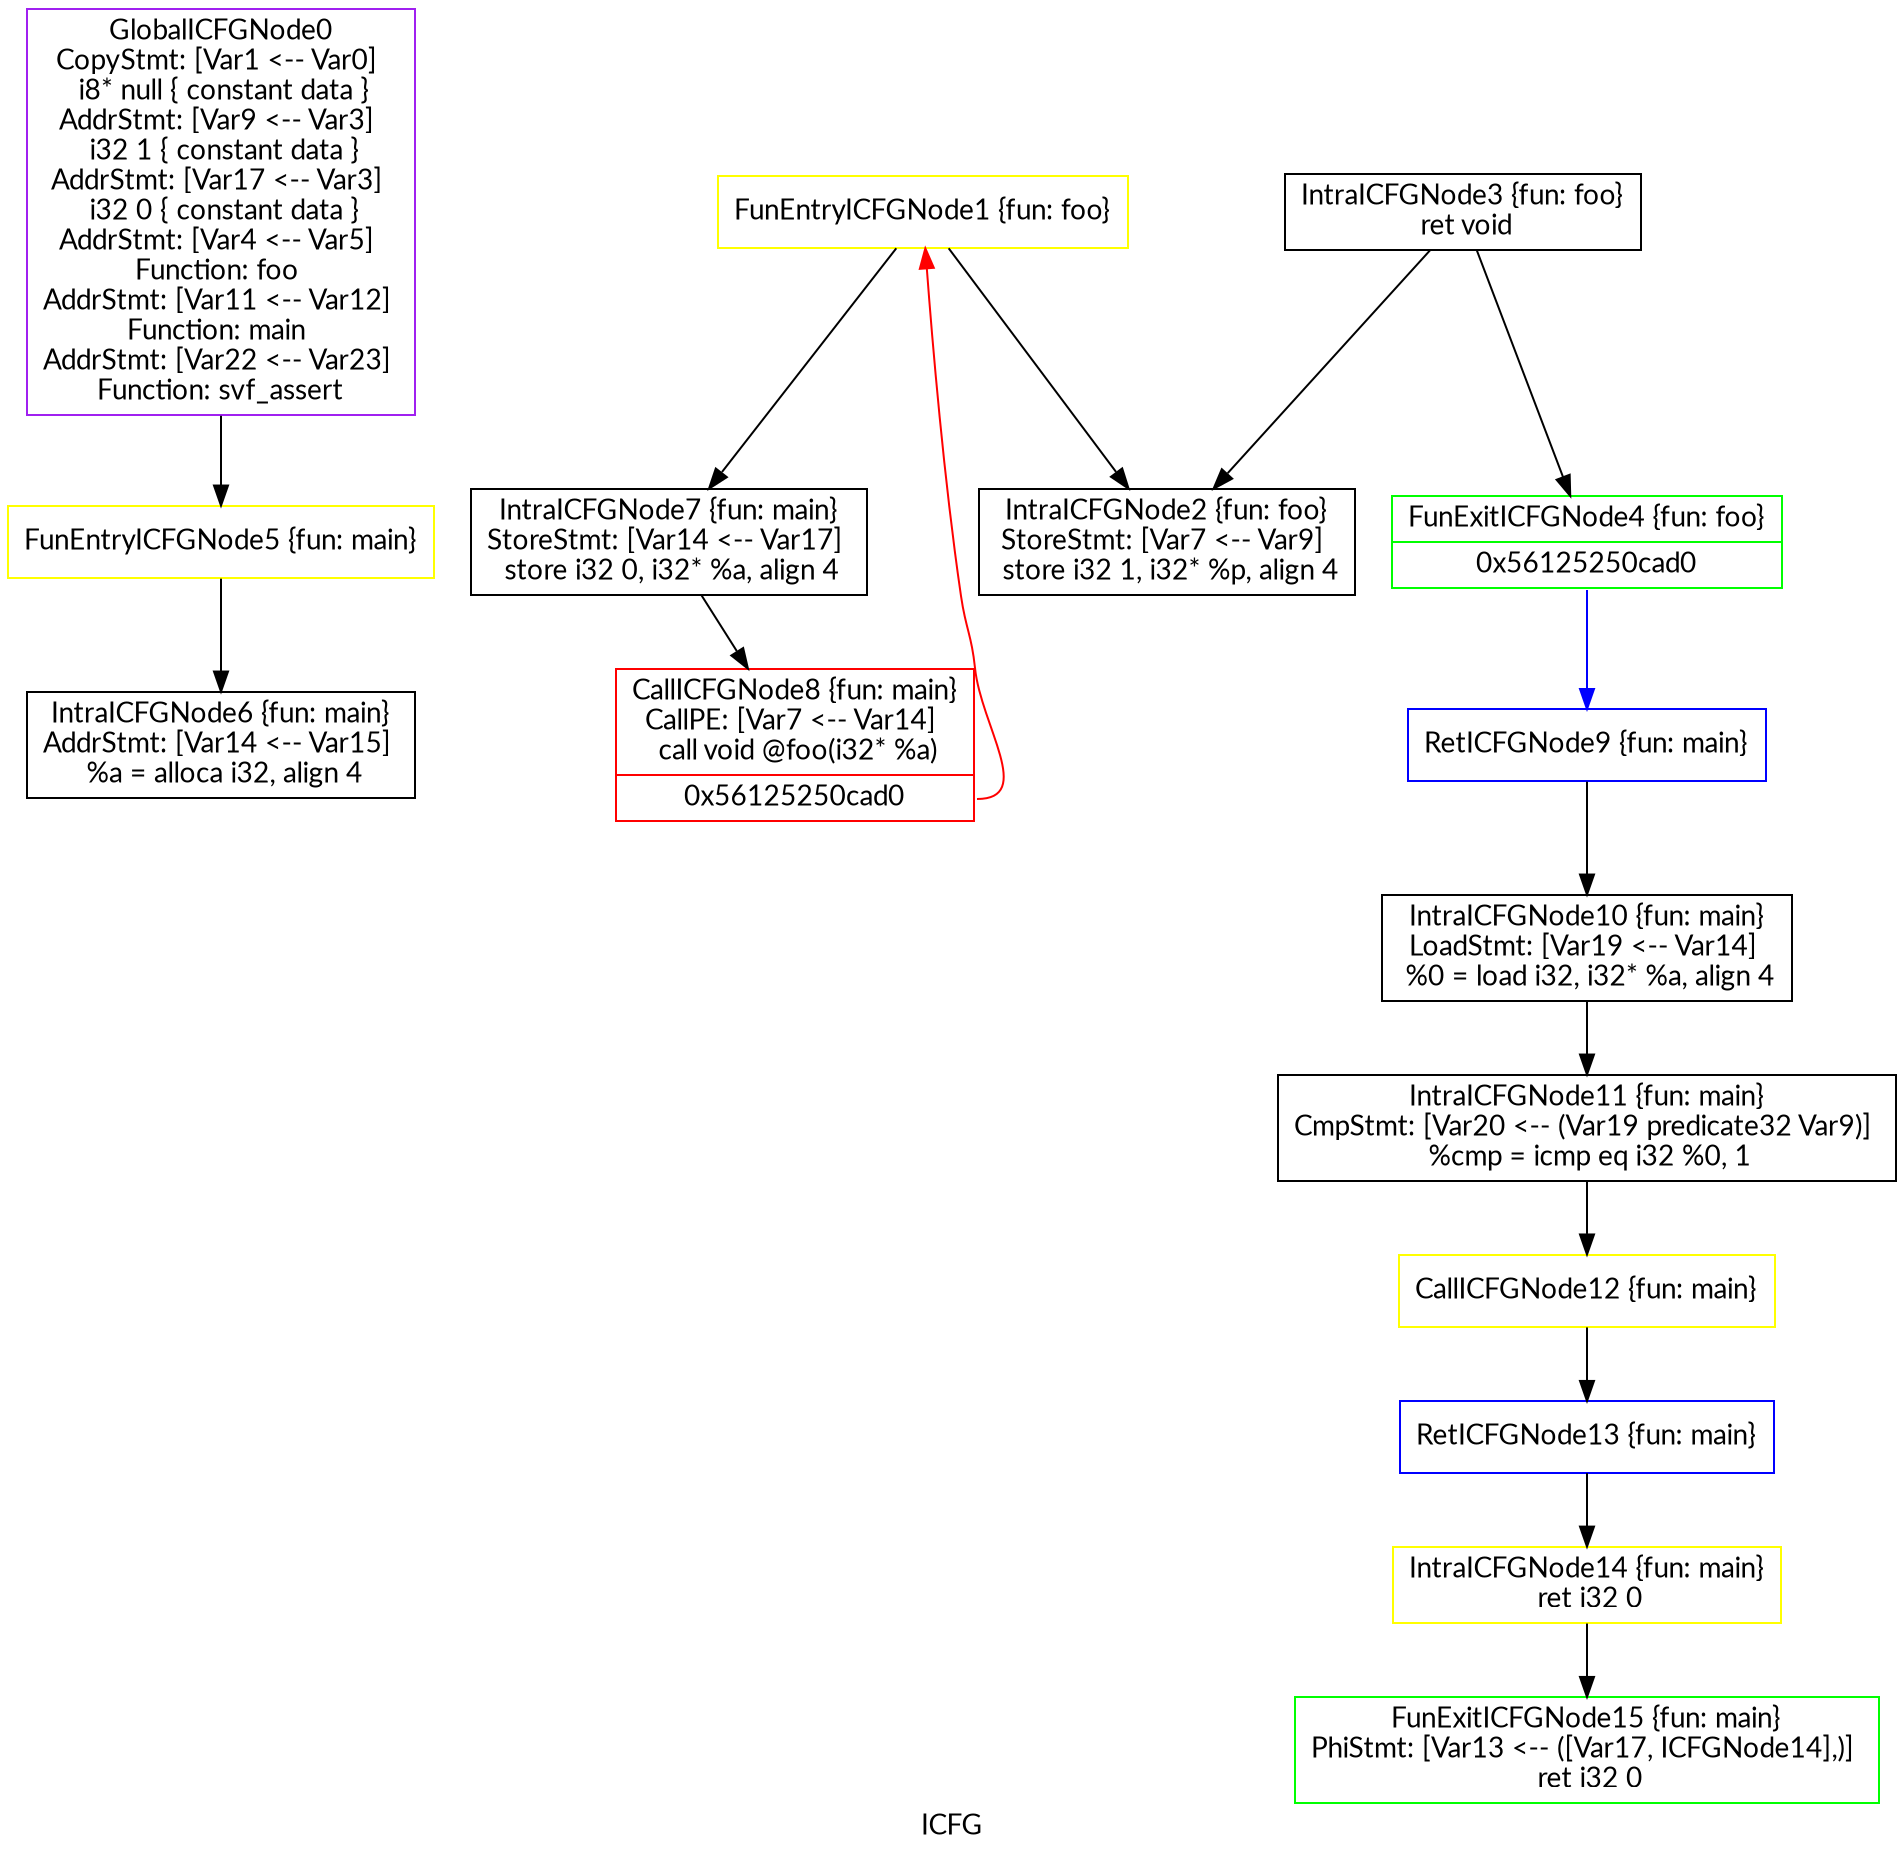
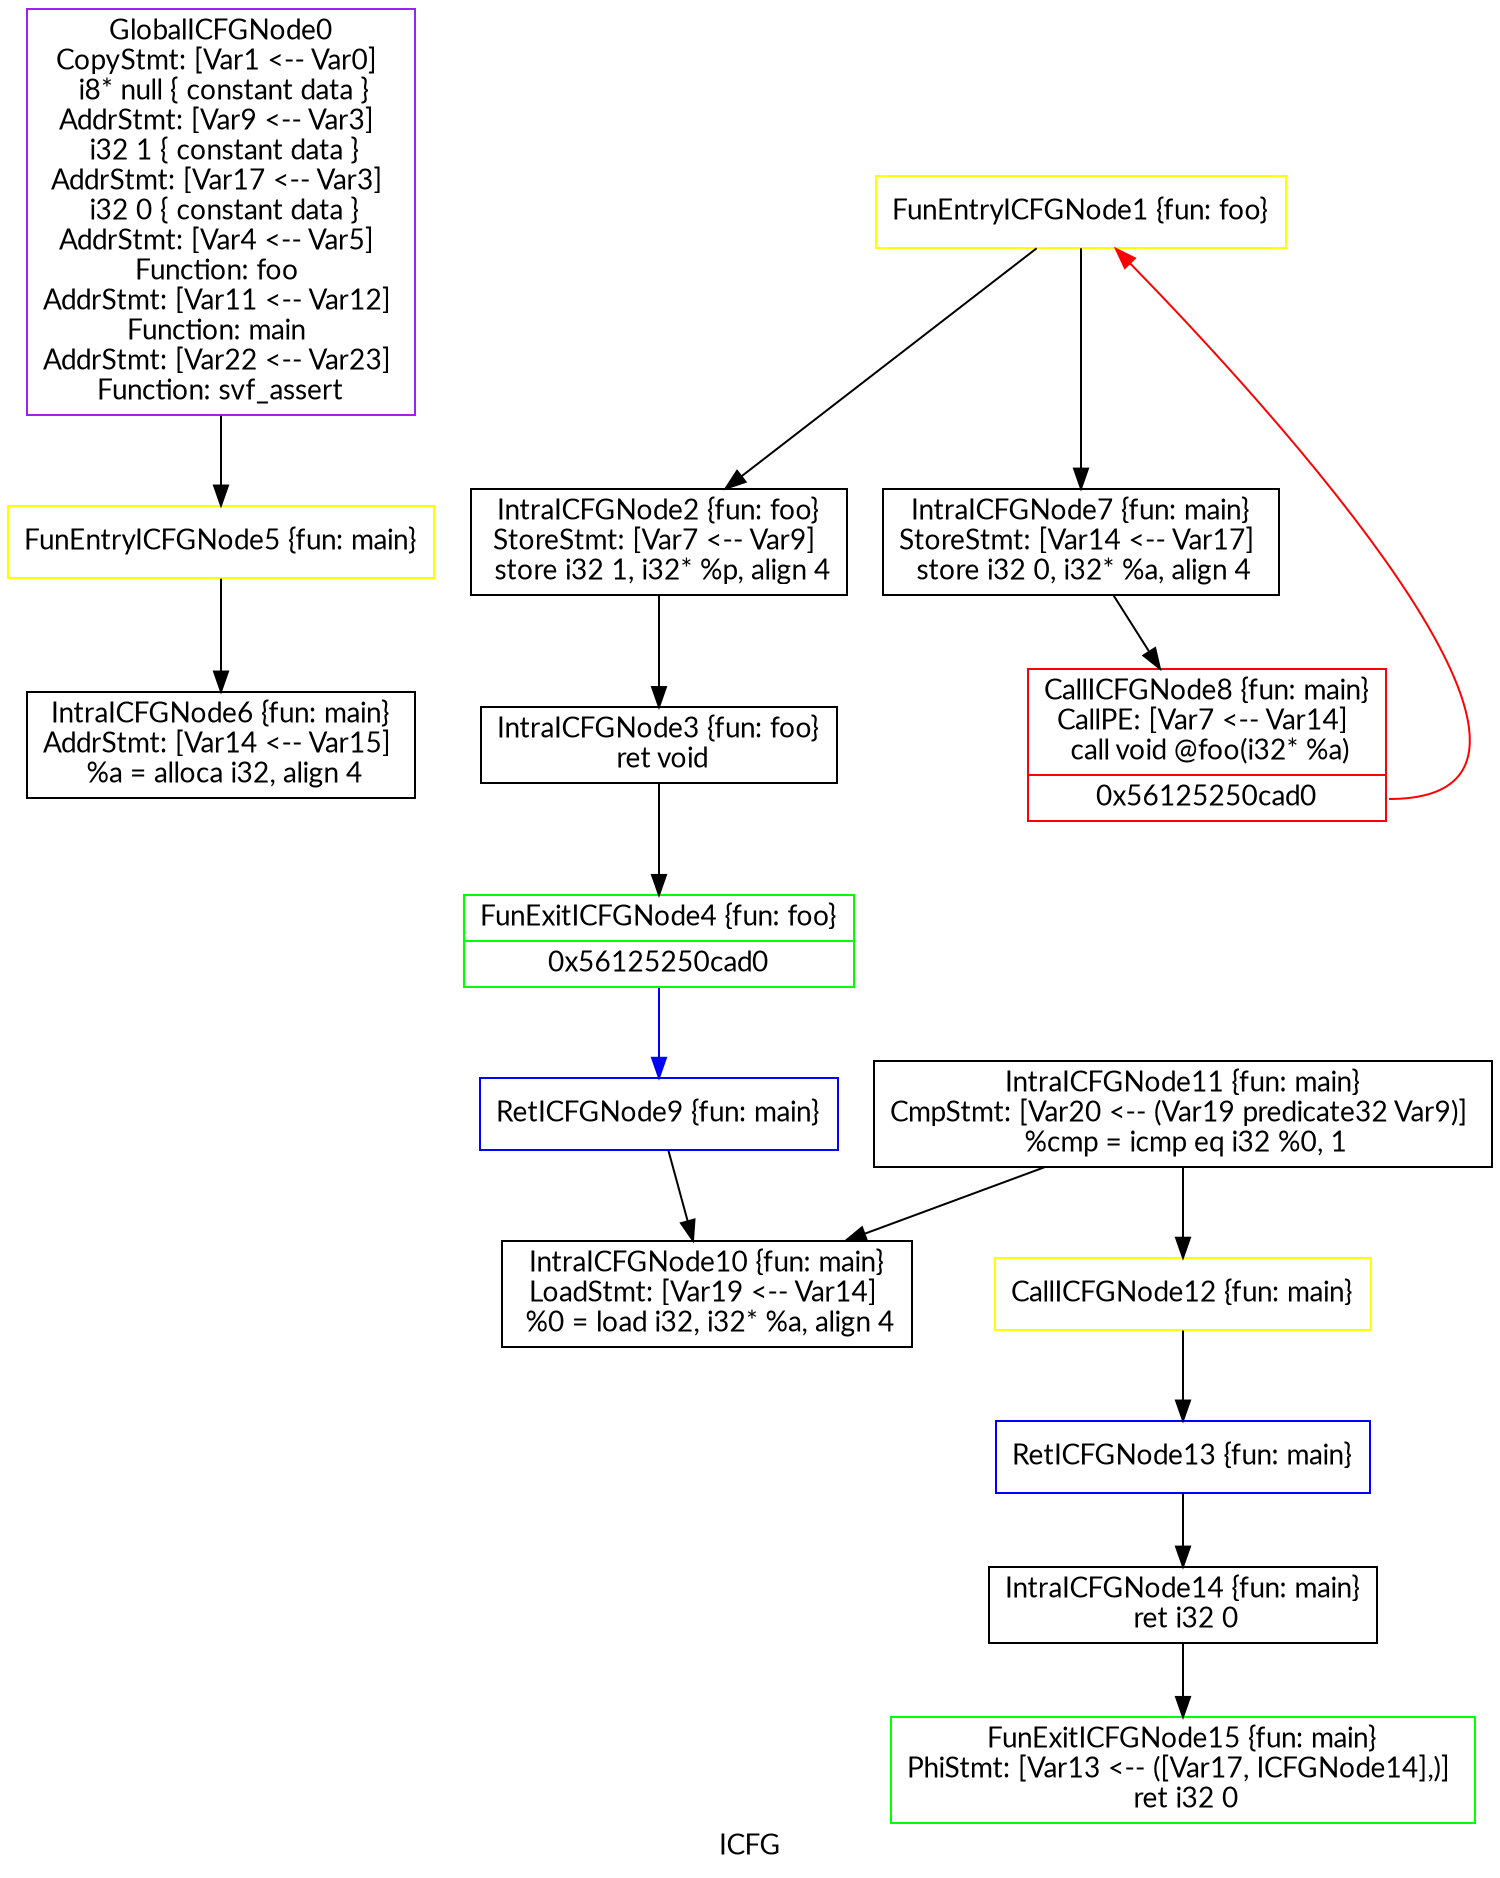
edge "IntraICFGNode3 {fun: foo}" -> "IntraICFGNode2 {fun: foo}": reversed
edge "IntraICFGNode10 {fun: main}" -> "IntraICFGNode11 {fun: main}": reversed
node "IntraICFGNode14 {fun: main}": color yellow -> black
